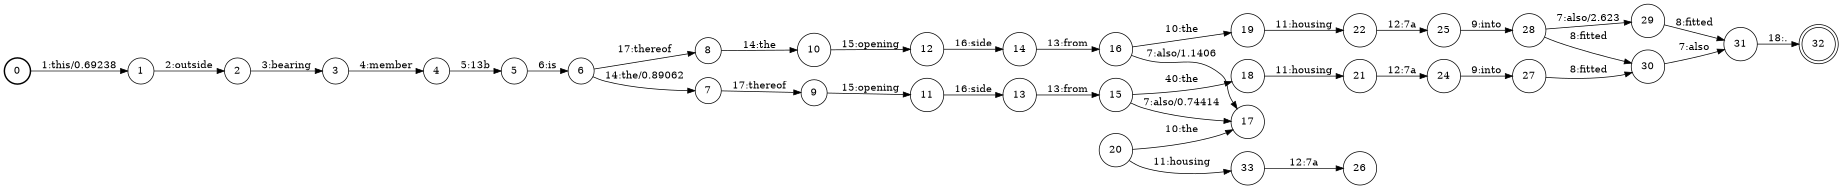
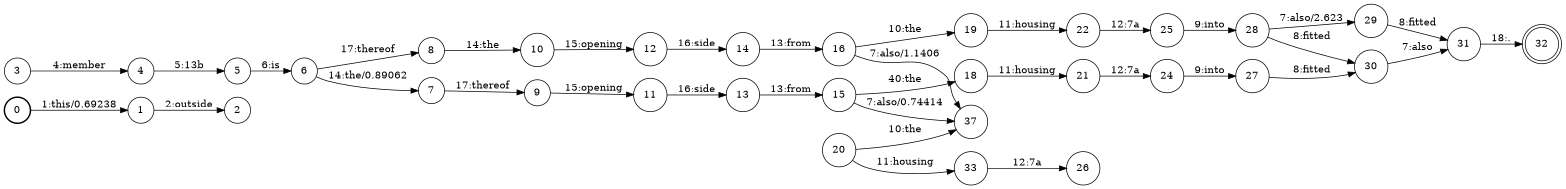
edge "2" -> "3": removed, label "3:bearing"
node "17": label "17" -> "37"
